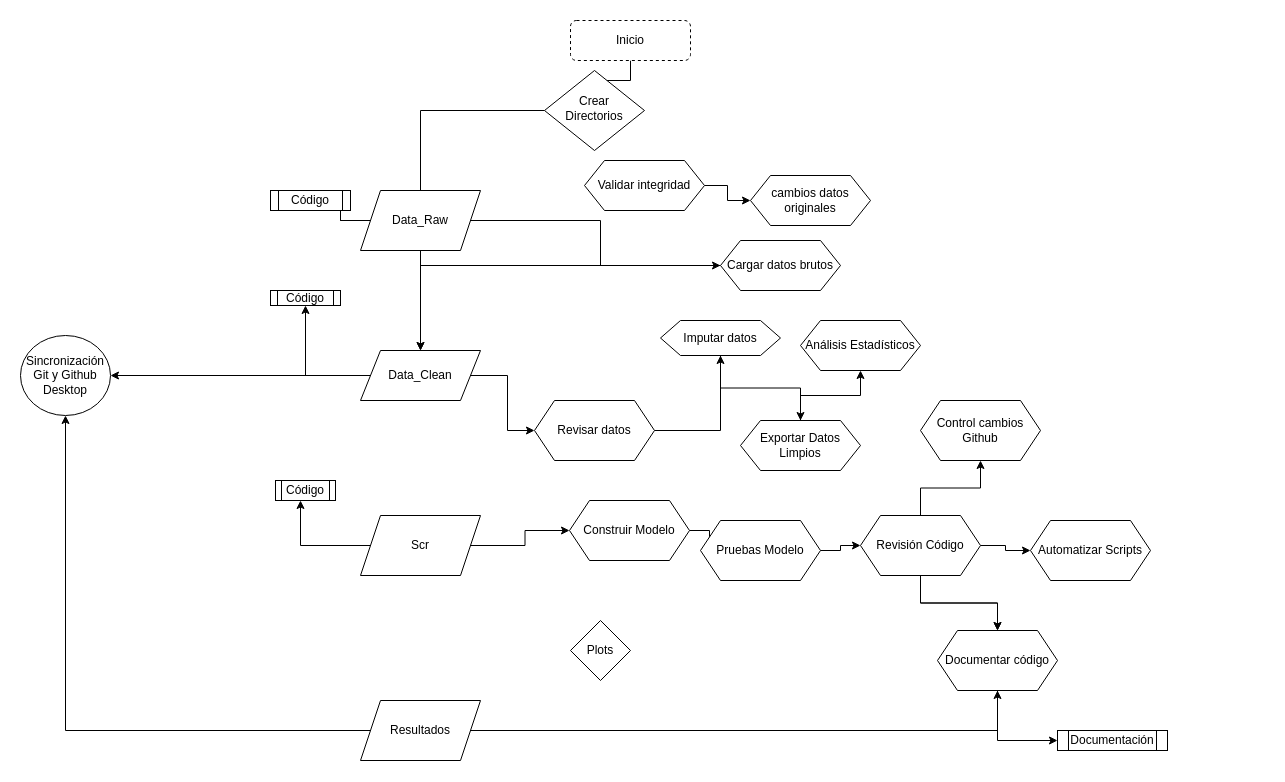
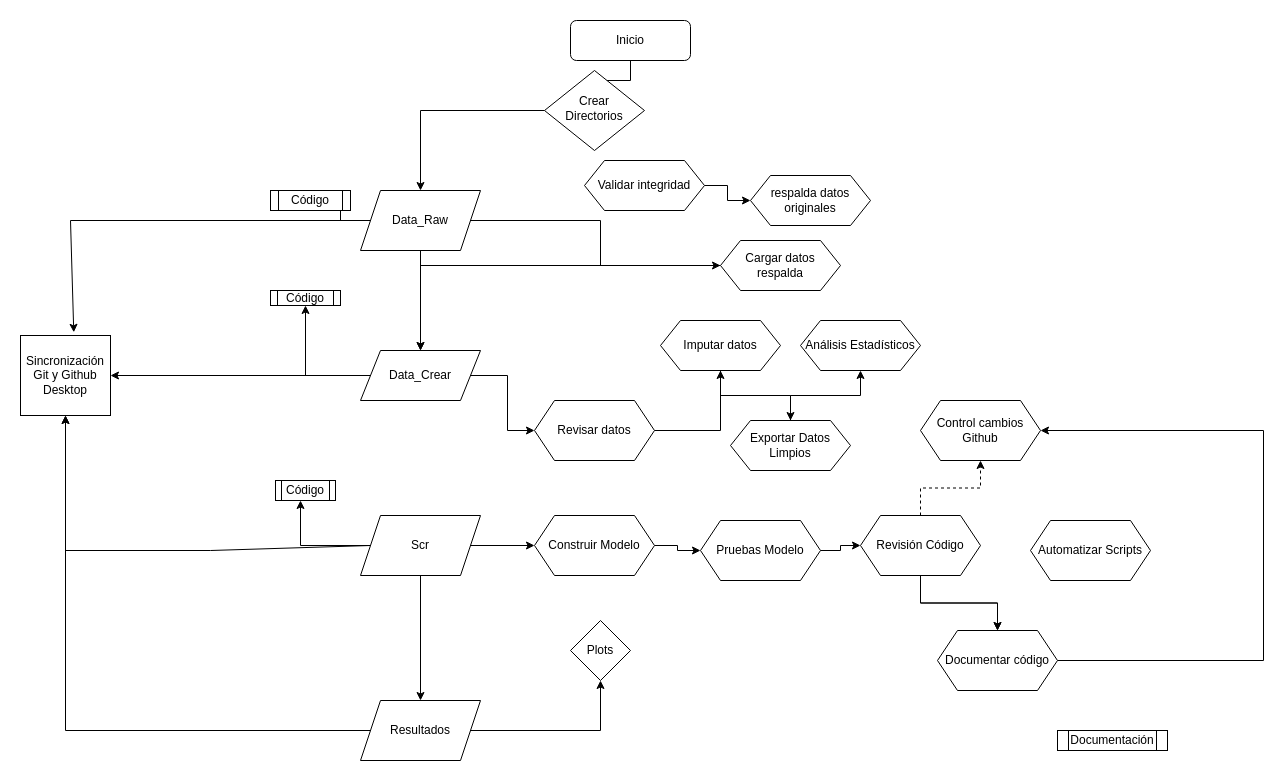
node "Inicio": style dashed -> solid
edge "Crear Directorios" -- "Data_Raw": arrowhead none -> classic
node "cambios datos originales": label "cambios datos originales" -> "respalda datos originales"
edge "Data_Raw" -> "Sincronización Git y Github Desktop": added
node "Cargar datos brutos": label "Cargar datos brutos" -> "Cargar datos respalda"
node "Imputar datos": size 120x35 -> 120x50
node "Sincronización Git y Github Desktop": shape ellipse -> rectangle
node "Data_Clean": label "Data_Clean" -> "Data_Crear"
node "Exportar Datos Limpios": moved (801, 446) -> (791, 446)
edge "Revisión Código" -> "Control cambios Github": style solid -> dashed
node "Construir Modelo": moved (630, 531) -> (595, 546)
edge "Documentar código" -> "Control cambios Github": added
edge "Revisión Código" -> "Automatizar Scripts": removed
edge "Scr" -> "Sincronización Git y Github Desktop": added
edge "Scr" -> "Resultados": added
edge "Resultados" -> "Documentar código": now "Resultados" -> "Plots"
edge "Documentar código" -> "Documentación": removed
